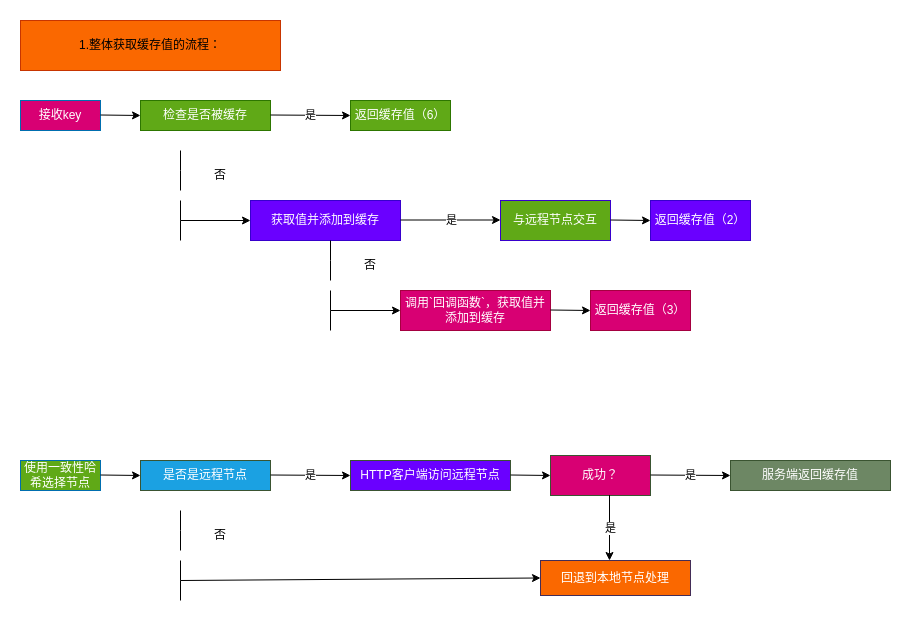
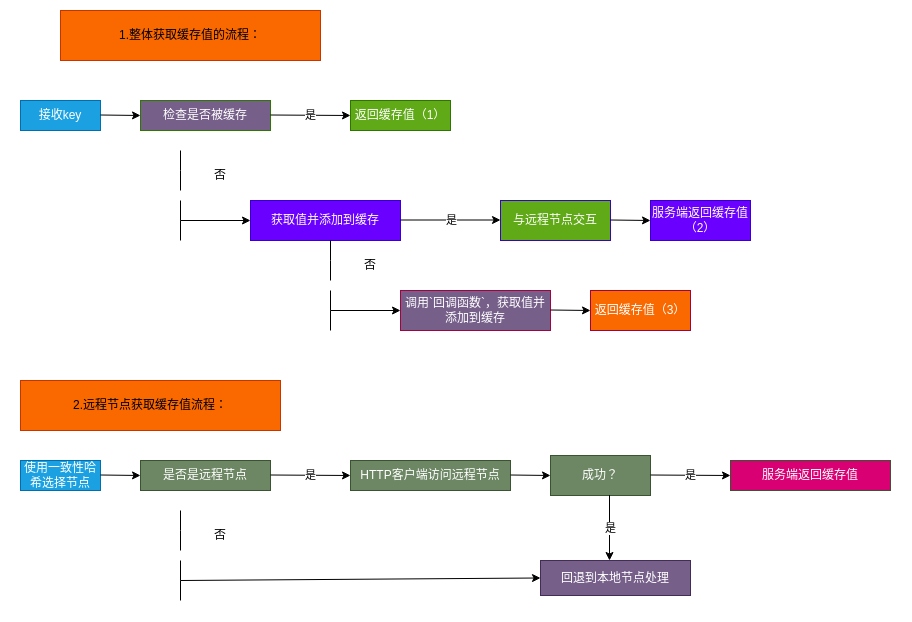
node "1.整体获取缓存值的流程：": moved (151, 46) -> (191, 36)
node "接收key": fillcolor #d80073 -> #1ba1e2
node "检查是否被缓存": fillcolor #60a917 -> #76608a
node "返回缓存值（6）": label "返回缓存值（6）" -> "返回缓存值（1）"
node "返回缓存值（2）": label "返回缓存值（2）" -> "服务端返回缓存值（2）"
node "调用`回调函数`，获取值并添加到缓存": fillcolor #d80073 -> #76608a
node "返回缓存值（3）": fillcolor #d80073 -> #fa6800
node "2.远程节点获取缓存值流程：": added
node "使用一致性哈希选择节点": fillcolor #60a917 -> #1ba1e2
node "是否是远程节点": fillcolor #1ba1e2 -> #6d8764
node "HTTP客户端访问远程节点": fillcolor #6a00ff -> #6d8764
node "成功？": fillcolor #d80073 -> #6d8764
node "服务端返回缓存值": fillcolor #6d8764 -> #d80073
node "回退到本地节点处理": fillcolor #fa6800 -> #76608a
